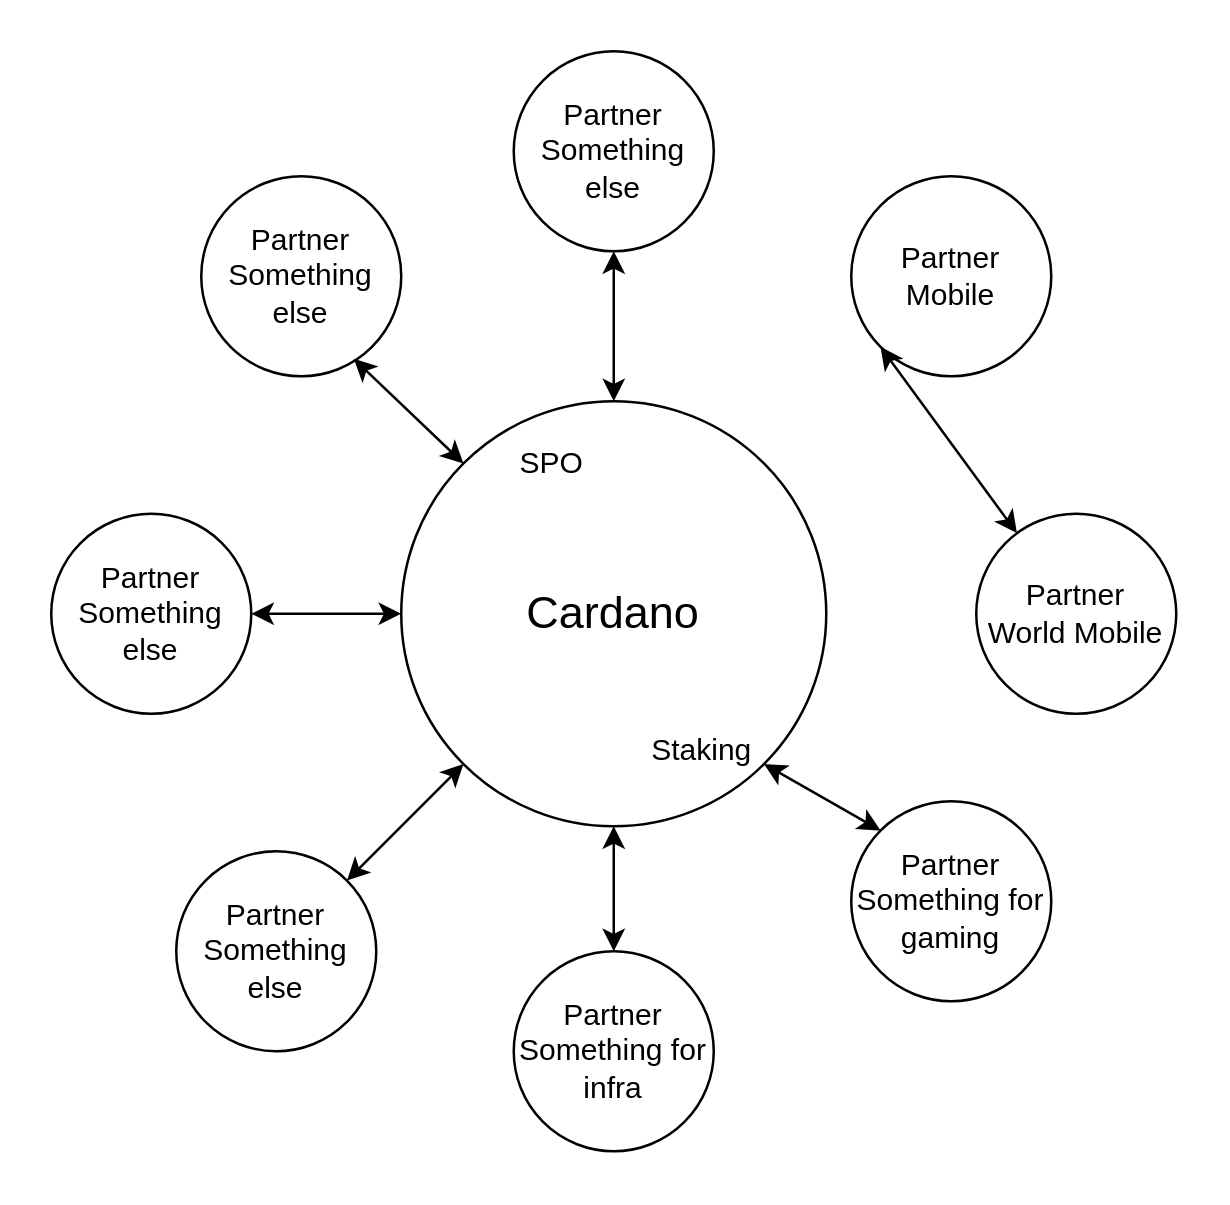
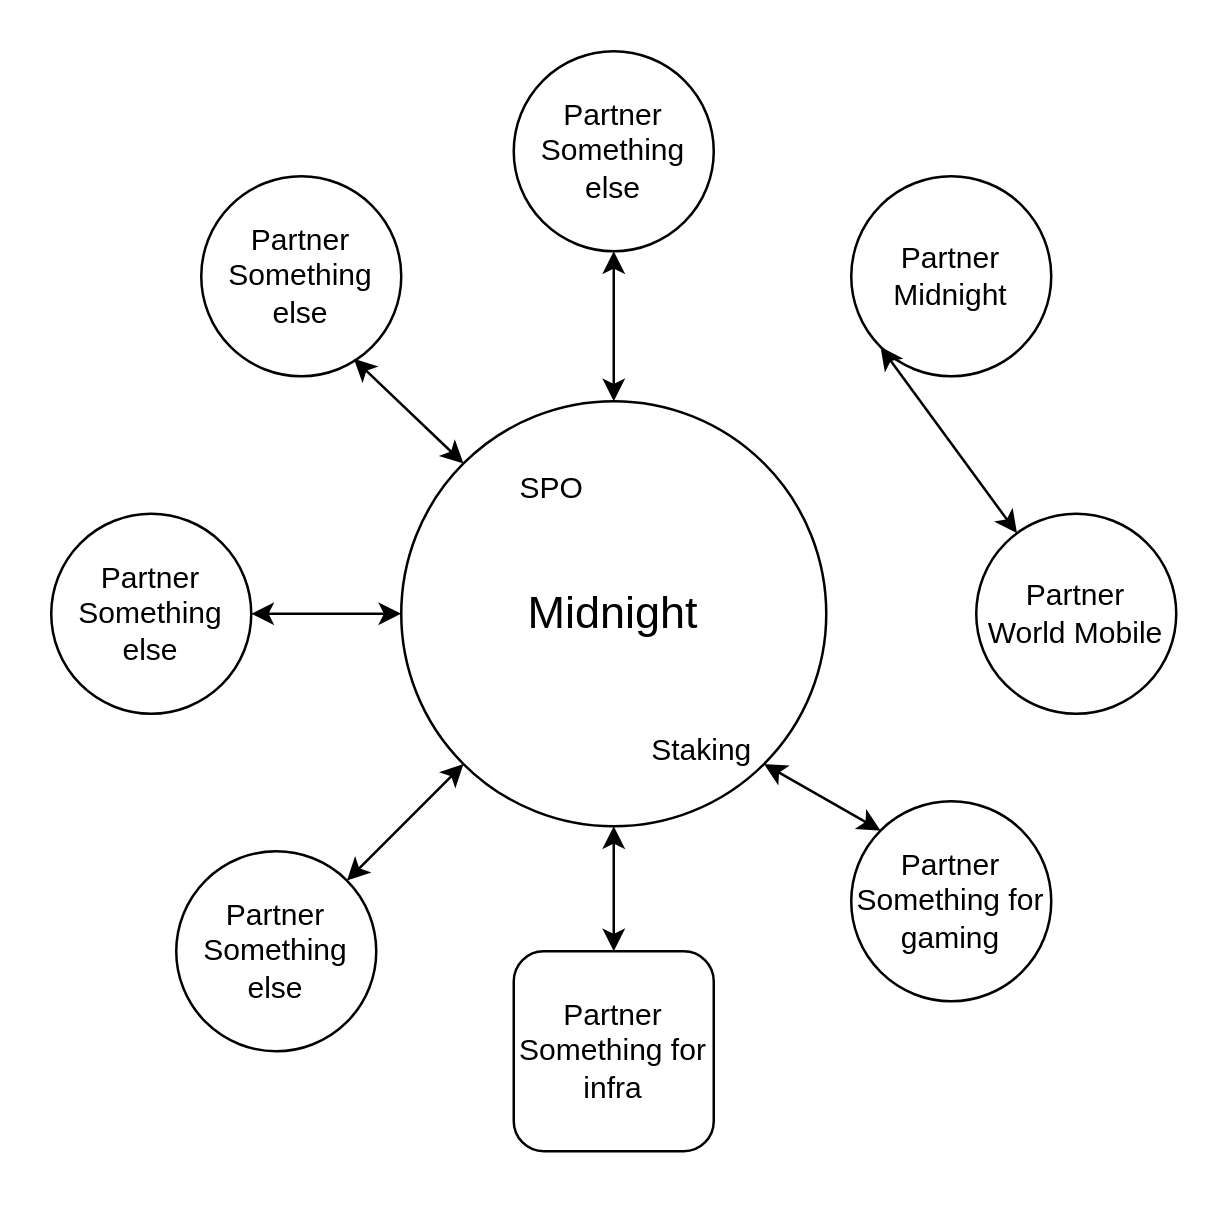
node "Partner Mobile": label "Partner Mobile" -> "Partner Midnight"
node "SPO": moved (551, 464) -> (551, 489)
node "Cardano": label "Cardano" -> "Midnight"
node "Partner Something for infra": shape ellipse -> rounded rectangle
